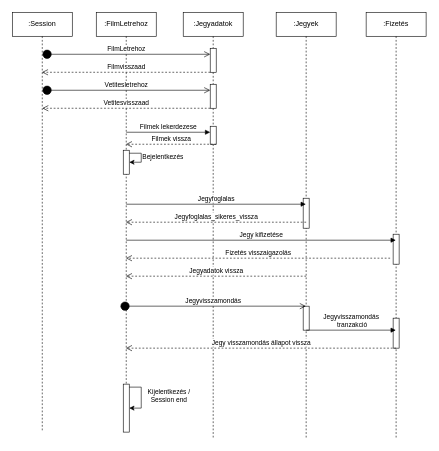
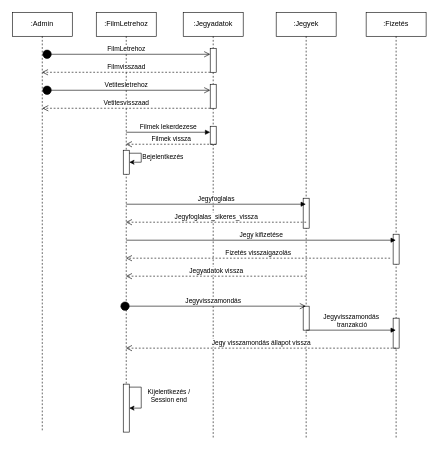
node ":Session": label ":Session" -> ":Admin"
